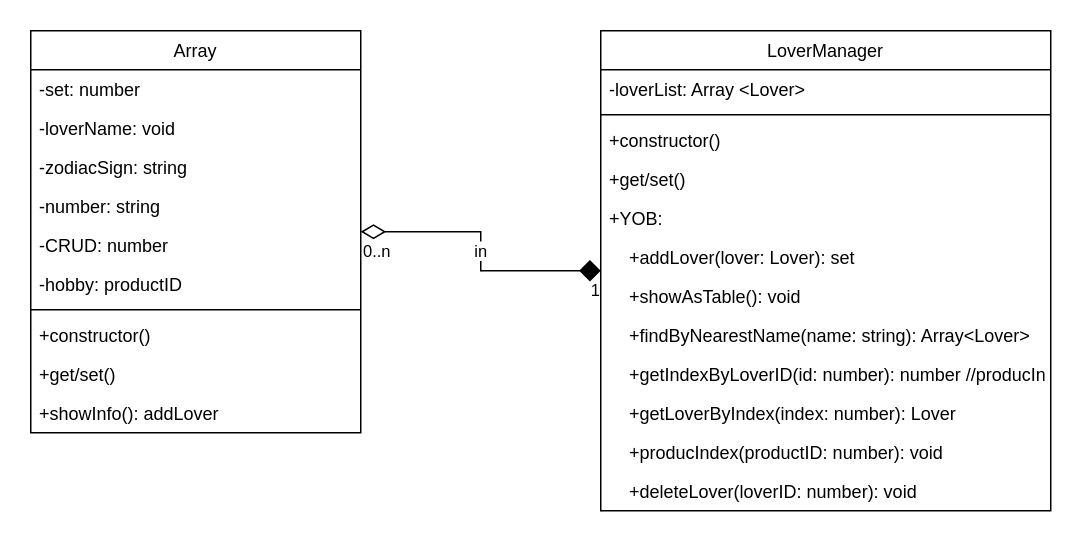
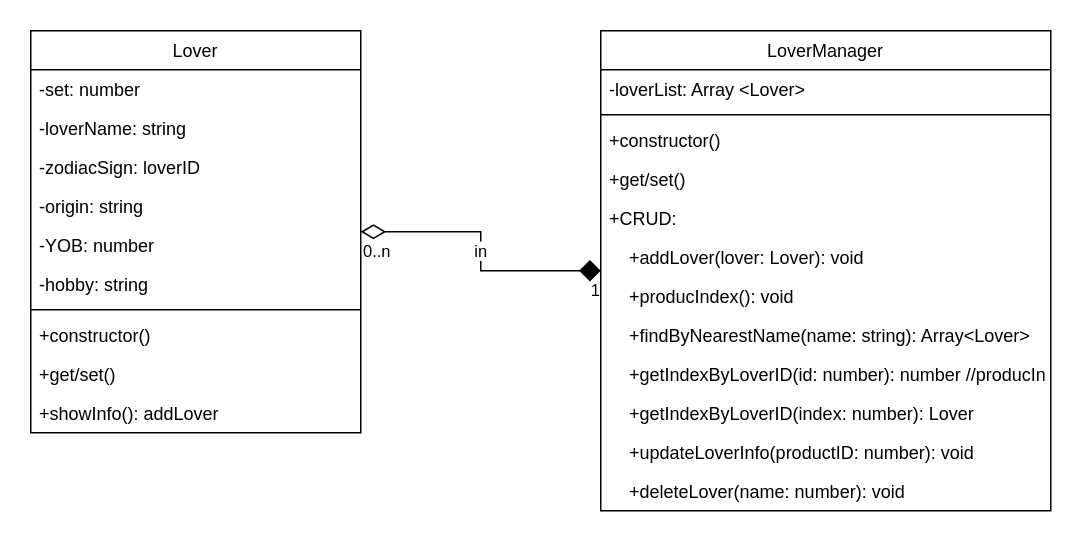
node "Array": label "Array" -> "Lover"
node "-loverName: void": label "-loverName: void" -> "-loverName: string"
node "-zodiacSign: string": label "-zodiacSign: string" -> "-zodiacSign: loverID"
node "-number: string": label "-number: string" -> "-origin: string"
node "+YOB:": label "+YOB:" -> "+CRUD:"
node "-CRUD: number": label "-CRUD: number" -> "-YOB: number"
node "+addLover(lover: Lover): set": label "+addLover(lover: Lover): set" -> "+addLover(lover: Lover): void"
node "-hobby: productID": label "-hobby: productID" -> "-hobby: string"
node "+showAsTable(): void": label "+showAsTable(): void" -> "+producIndex(): void"
node "+getLoverByIndex(index: number): Lover": label "+getLoverByIndex(index: number): Lover" -> "+getIndexByLoverID(index: number): Lover"
node "+producIndex(productID: number): void": label "+producIndex(productID: number): void" -> "+updateLoverInfo(productID: number): void"
node "+deleteLover(loverID: number): void": label "+deleteLover(loverID: number): void" -> "+deleteLover(name: number): void"
